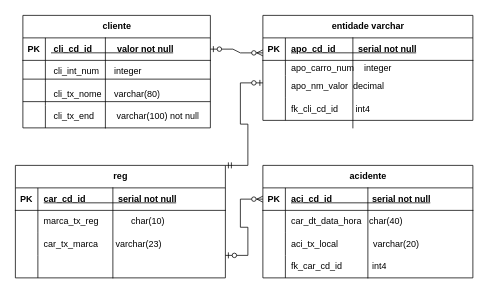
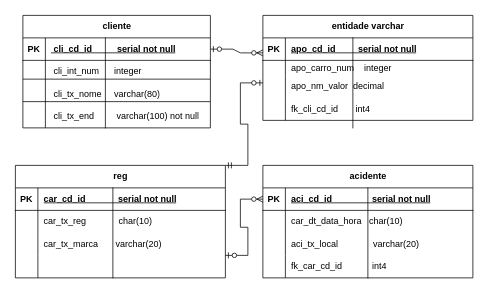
node "cli_cd_id valor not null": label "cli_cd_id valor not null" -> "cli_cd_id serial not null"
node "marca_tx_reg char(10)": label "marca_tx_reg char(10)" -> "car_tx_reg char(10)"
node "car_dt_data_hora char(40)": label "car_dt_data_hora char(40)" -> "car_dt_data_hora char(10)"
node "car_tx_marca varchar(23)": label "car_tx_marca varchar(23)" -> "car_tx_marca varchar(20)"
